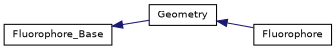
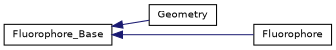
edge "Fluorophore" -> "Geometry": now "Fluorophore" -> "Fluorophore_Base"
